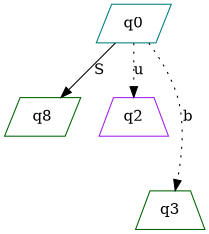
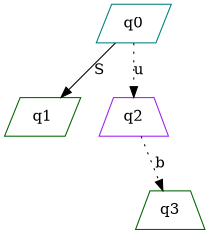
edge "q0" -> "q3": now "q2" -> "q3"
node "q8": label "q8" -> "q1"
